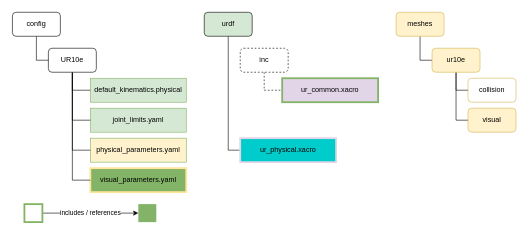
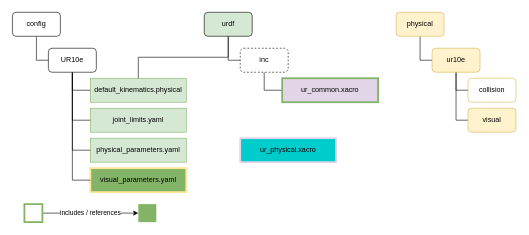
node "meshes": label "meshes" -> "physical"
edge "urdf" -- "inc": added
edge "inc" -- "ur_common.xacro": style dashed -> solid
edge "urdf" -- "ur_physical.xacro": now "urdf" -- "default_kinematics.physical"
node "physical_parameters.yaml": fillcolor #fff2cc -> #d5e8d4
